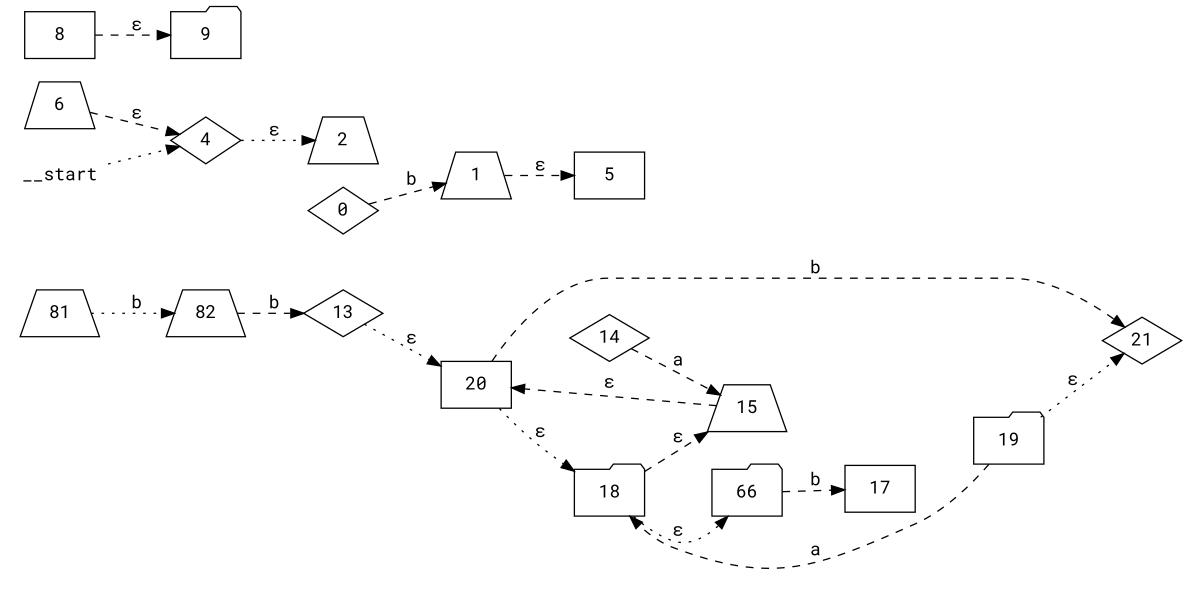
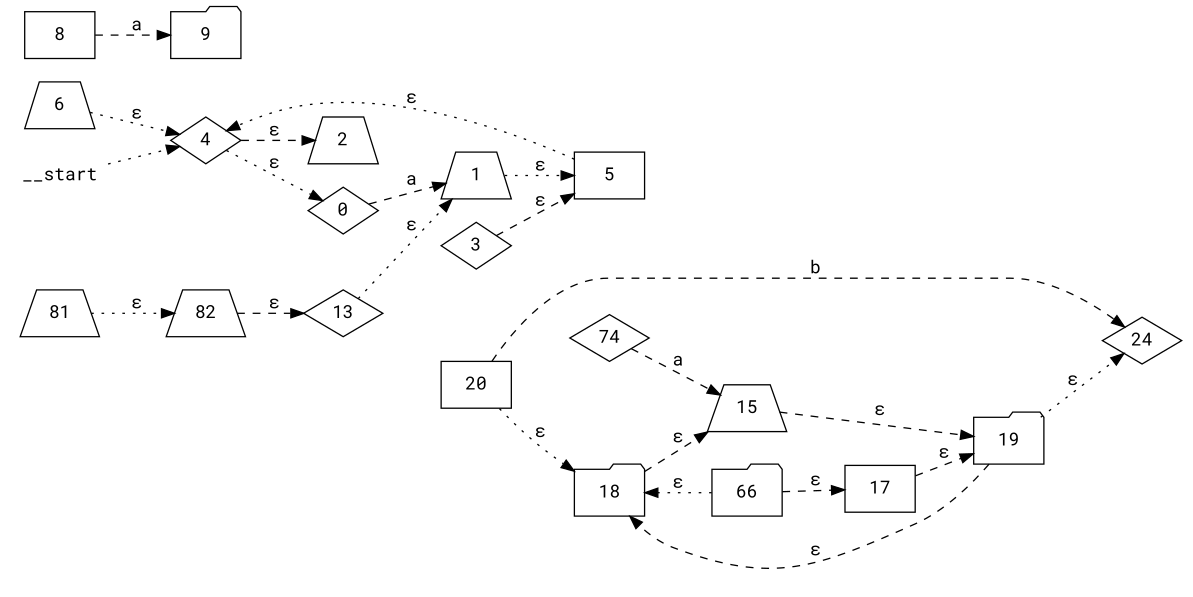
edge "8" -> "9": label "ε" -> "a"
edge "5" -> "4": added, label "ε"
edge "6" -> "4": style dashed -> dotted
edge "4" -> "2": style dotted -> dashed
edge "4" -> "0": added, label "ε"
edge "1" -> "5": style dashed -> dotted
edge "0" -> "1": label "b" -> "a"
node "3": added
edge "81" -> "82": label "b" -> "ε"
edge "82" -> "13": label "b" -> "ε"
node "14": label "14" -> "74"
node "21": label "21" -> "24"
edge "13" -> "20": now "13" -> "1"
edge "15" -> "20": now "15" -> "19"
edge "17" -> "19": added, label "ε"
edge "66" -> "17": label "b" -> "ε"
edge "18" -> "66": reversed
edge "19" -> "18": label "a" -> "ε"
